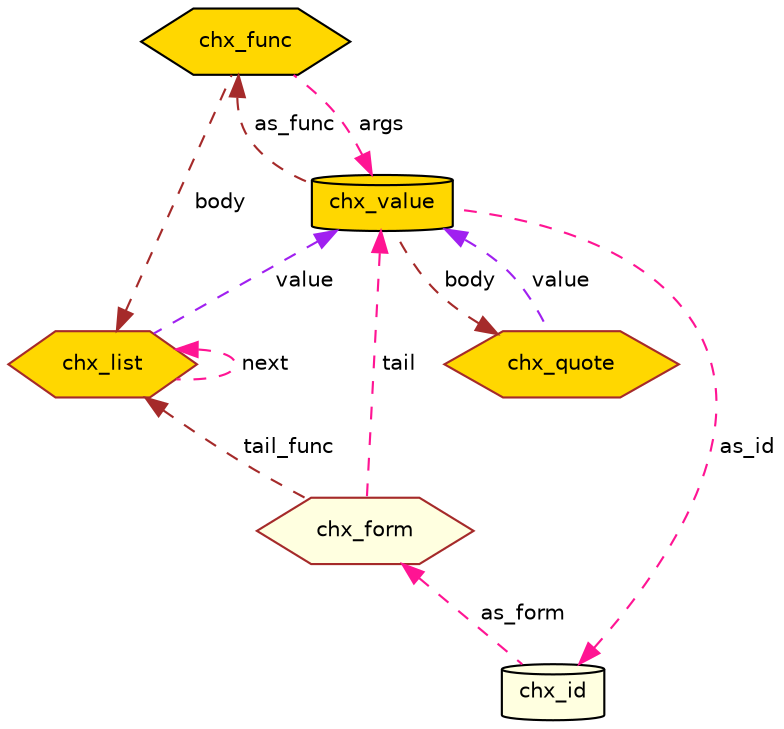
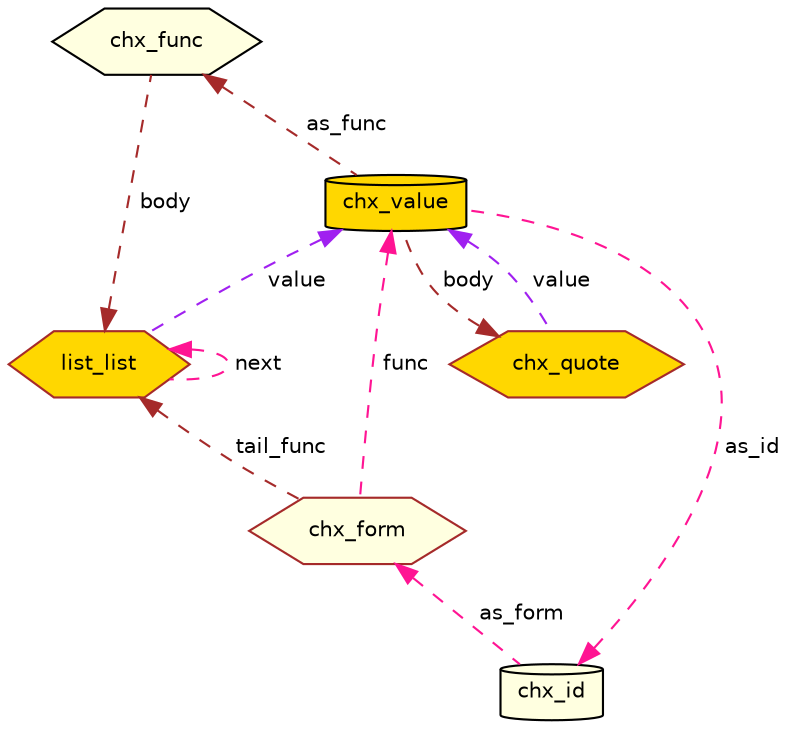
node "chx_func": fillcolor gold -> lightyellow
edge "chx_func" -> "chx_value": removed, label "args"
node "chx_list": label "chx_list" -> "list_list"
edge "chx_form" -> "chx_value": label " tail" -> " func"
